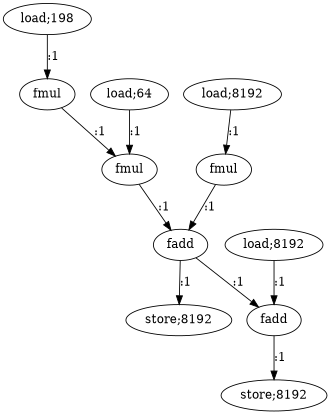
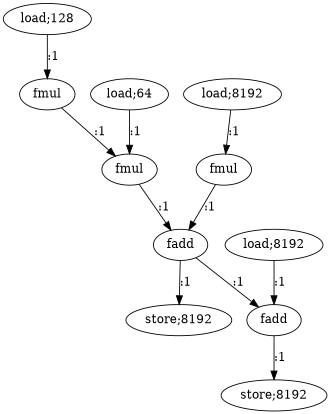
node "load;198": label "load;198" -> "load;128"
